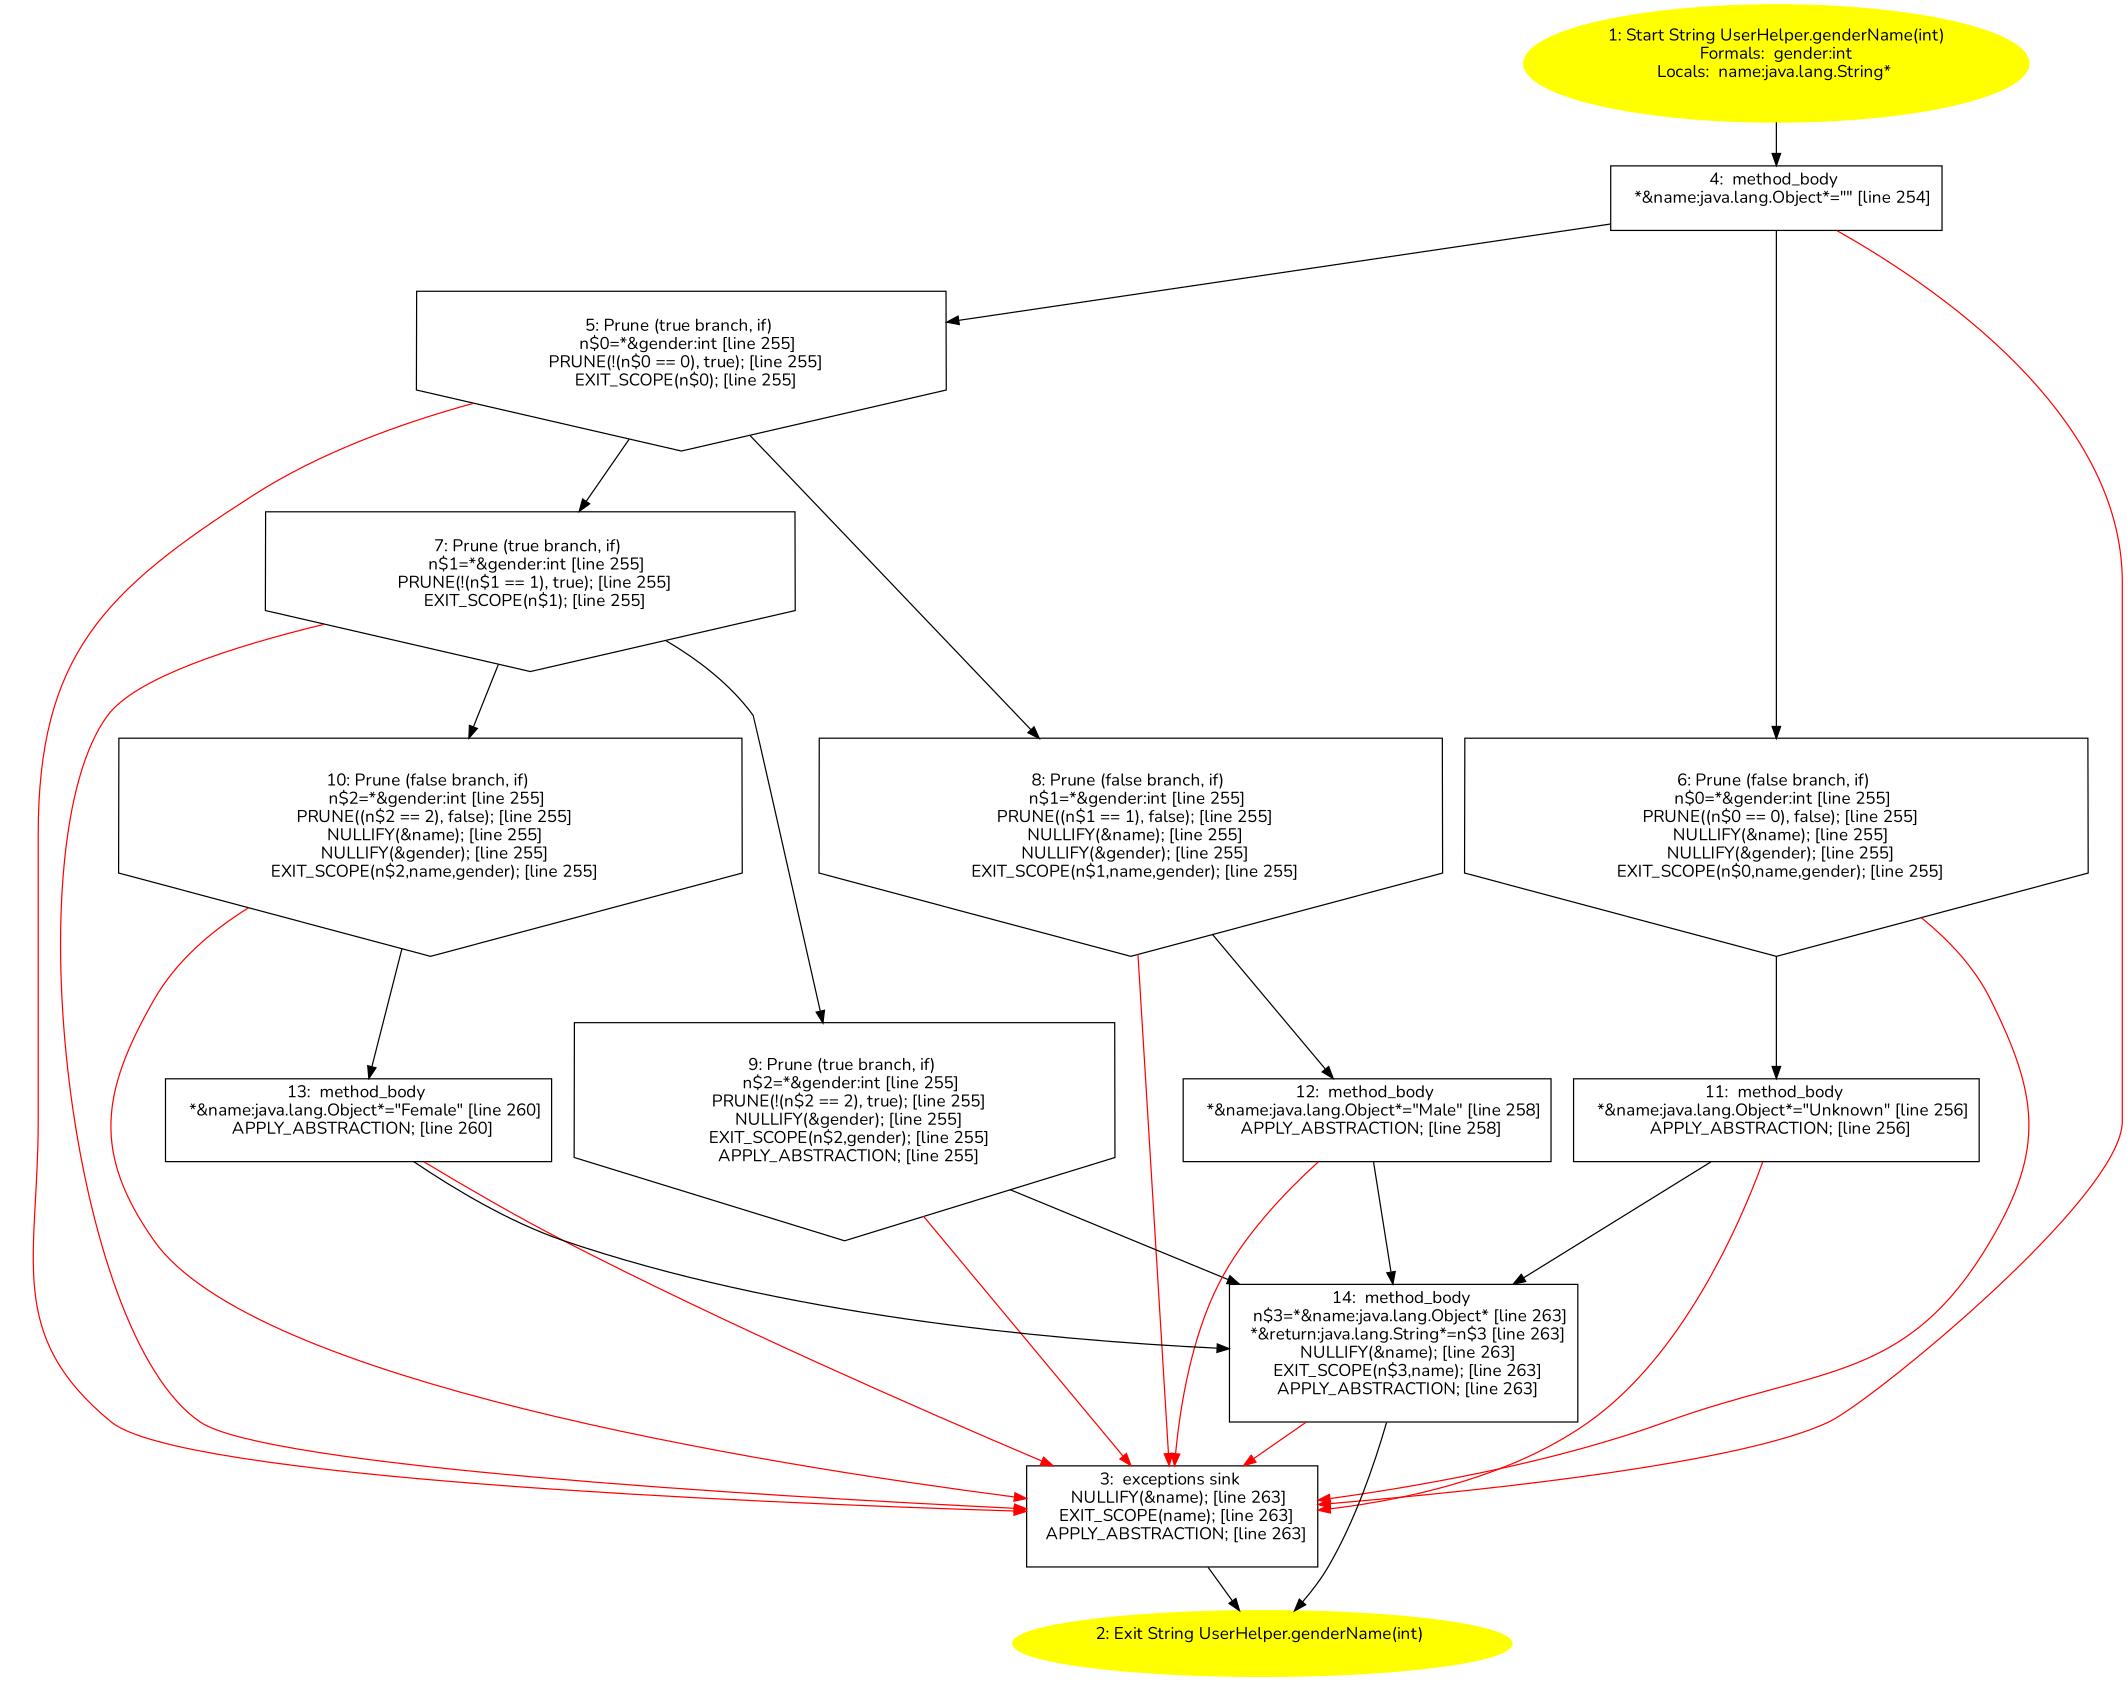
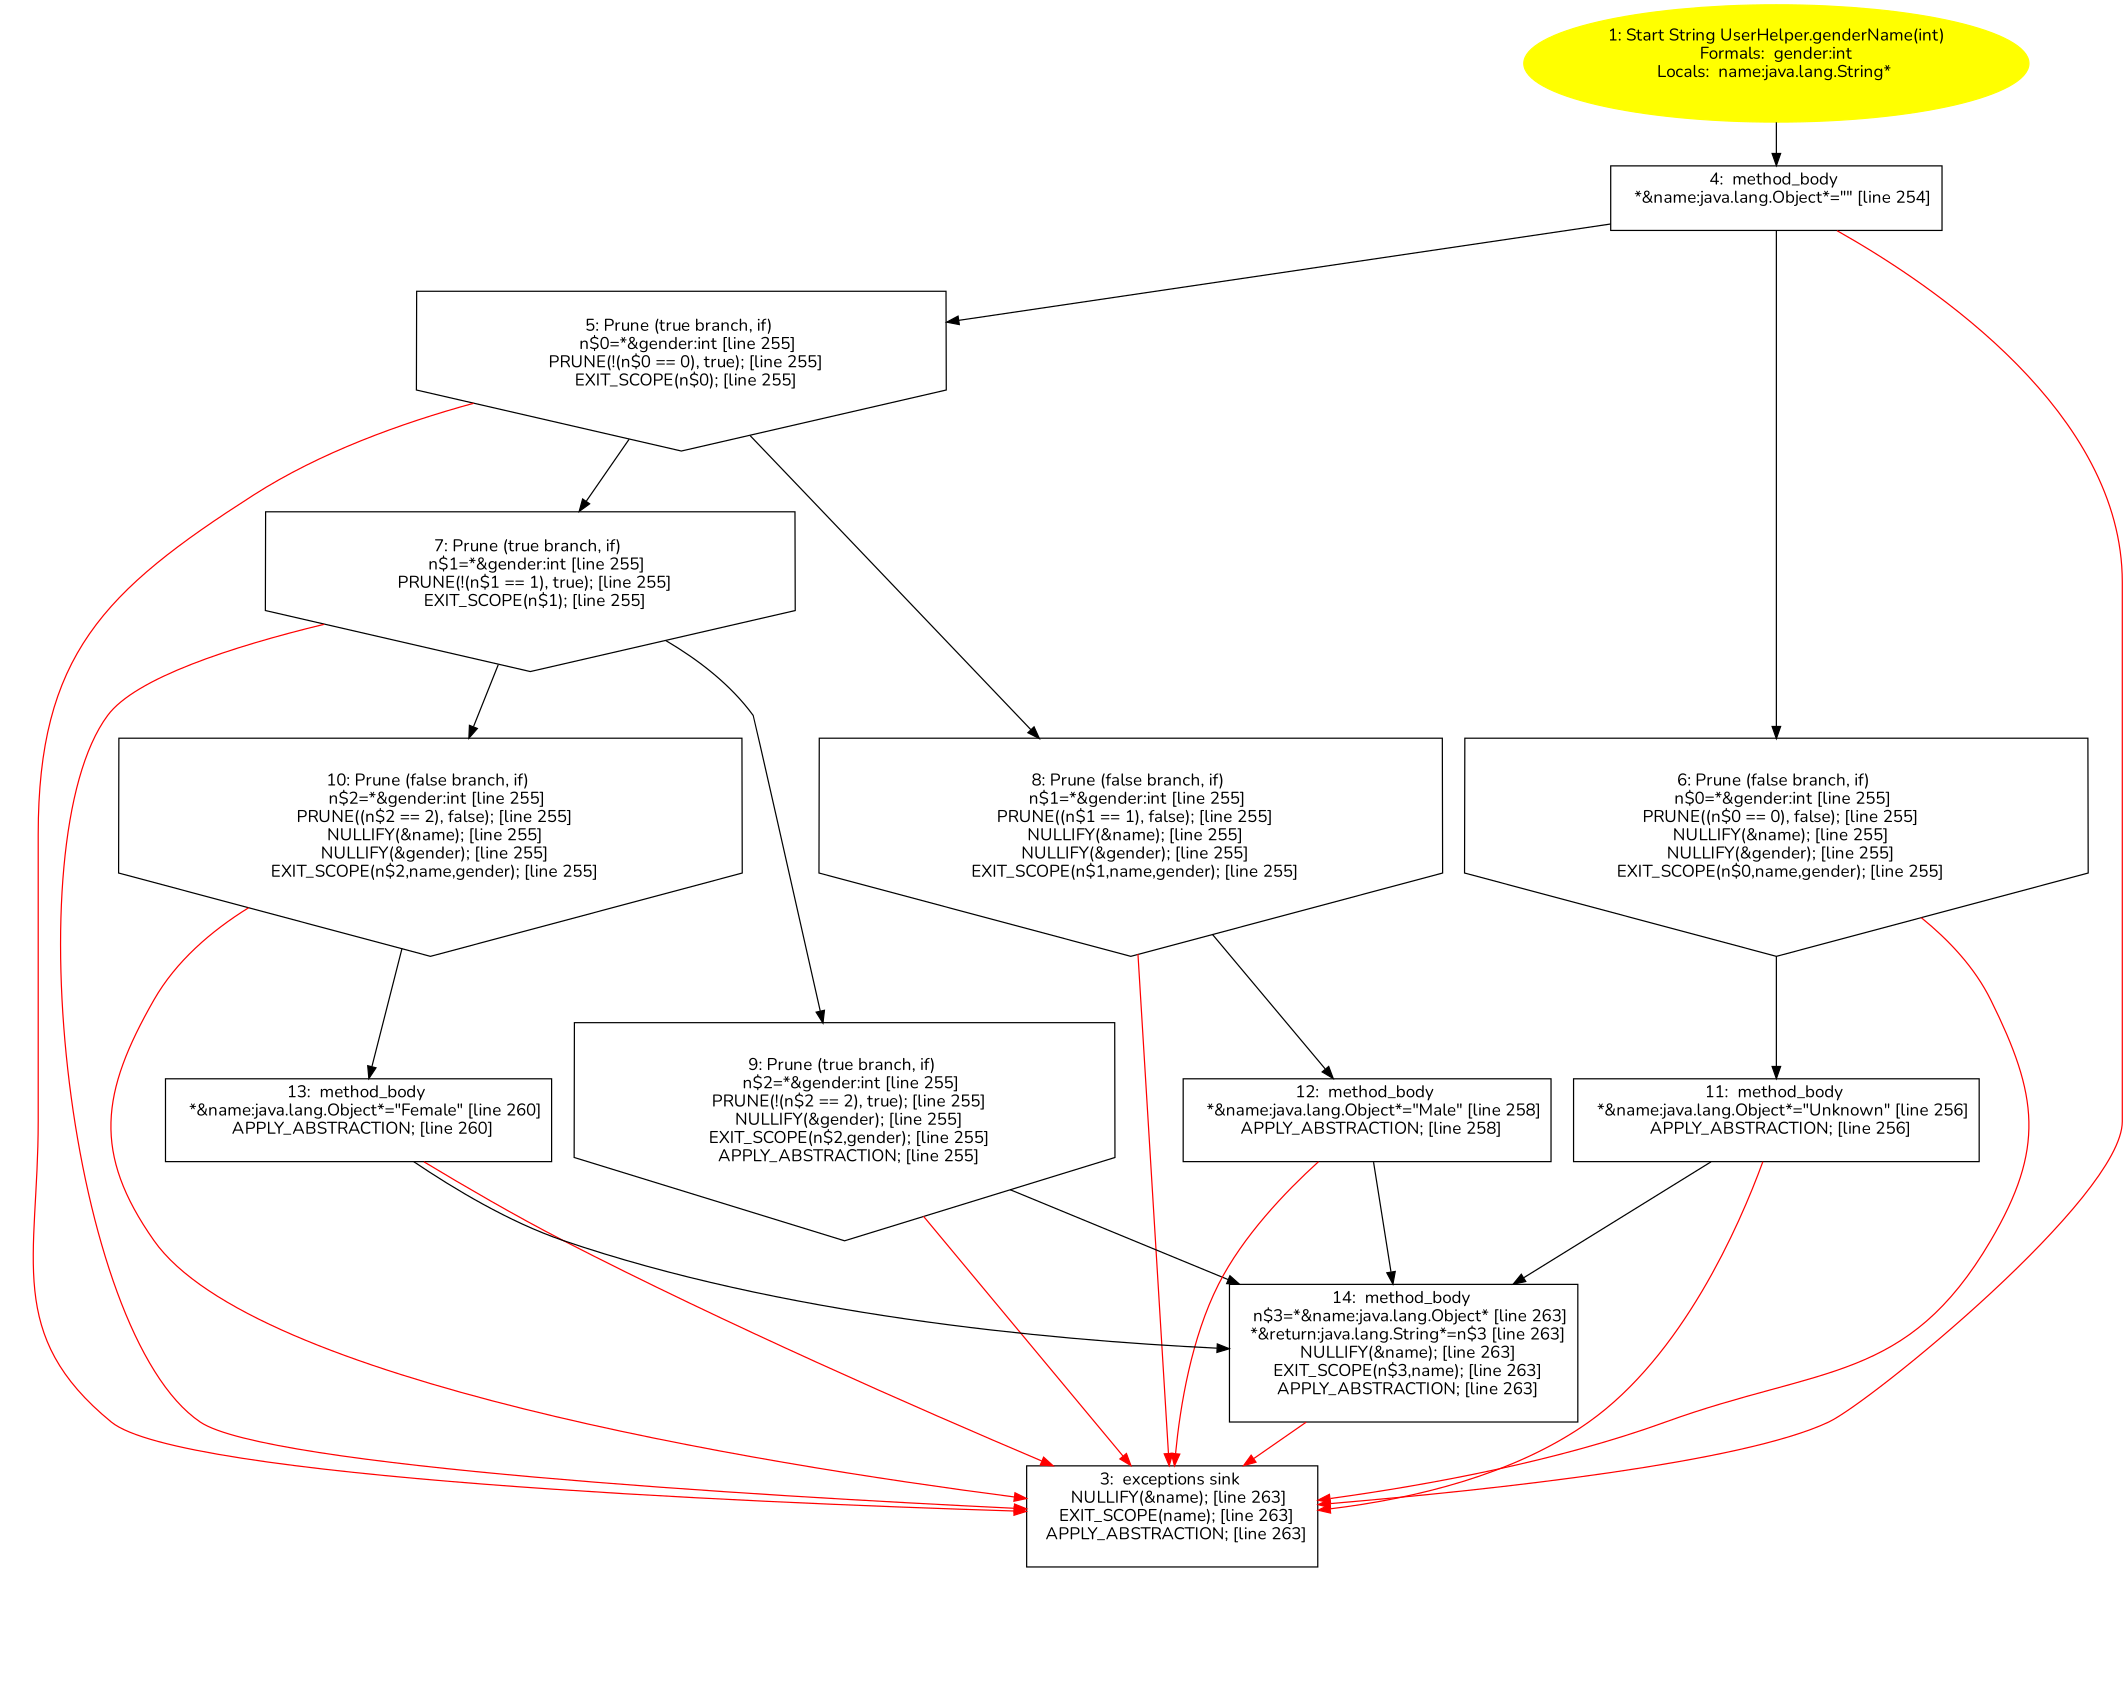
node "2: Exit String UserHelper.genderName(int)": removed
